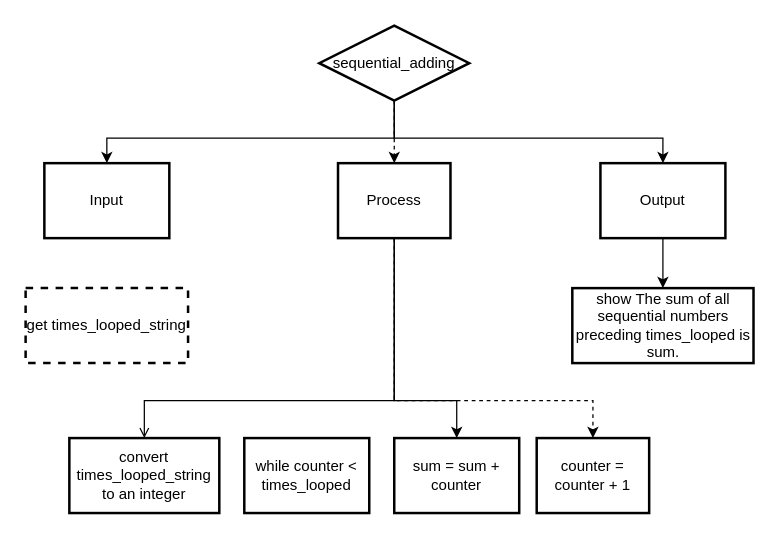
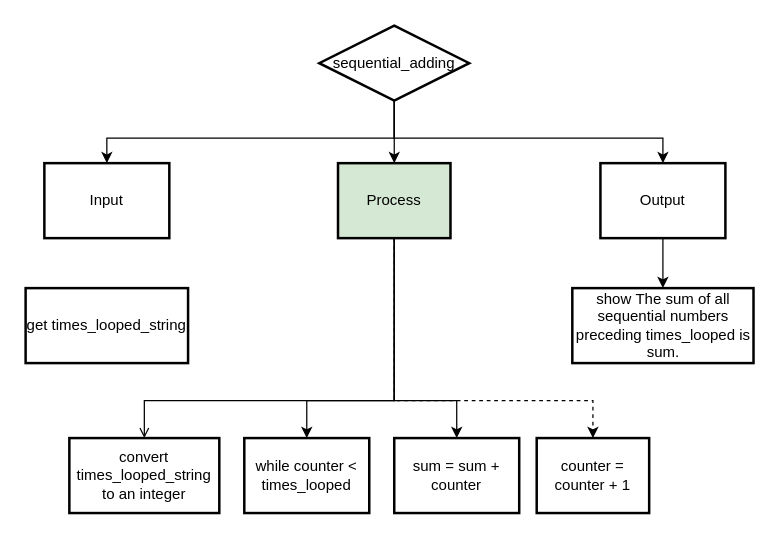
edge "sequential_adding" -> "Process": style dashed -> solid
node "Process": fillcolor #ffffff -> #d5e8d4
node "get times_looped_string": style dashed -> solid
edge "Process" -> "while counter < times_looped": added
